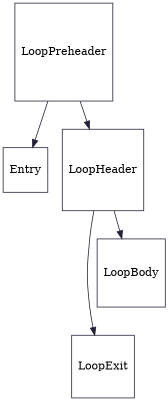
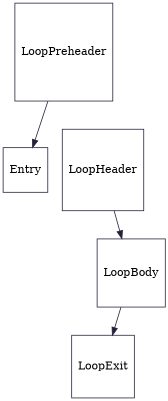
edge "LoopPreheader" -> "LoopHeader": removed
edge "LoopHeader" -> "LoopExit": now "LoopBody" -> "LoopExit"
